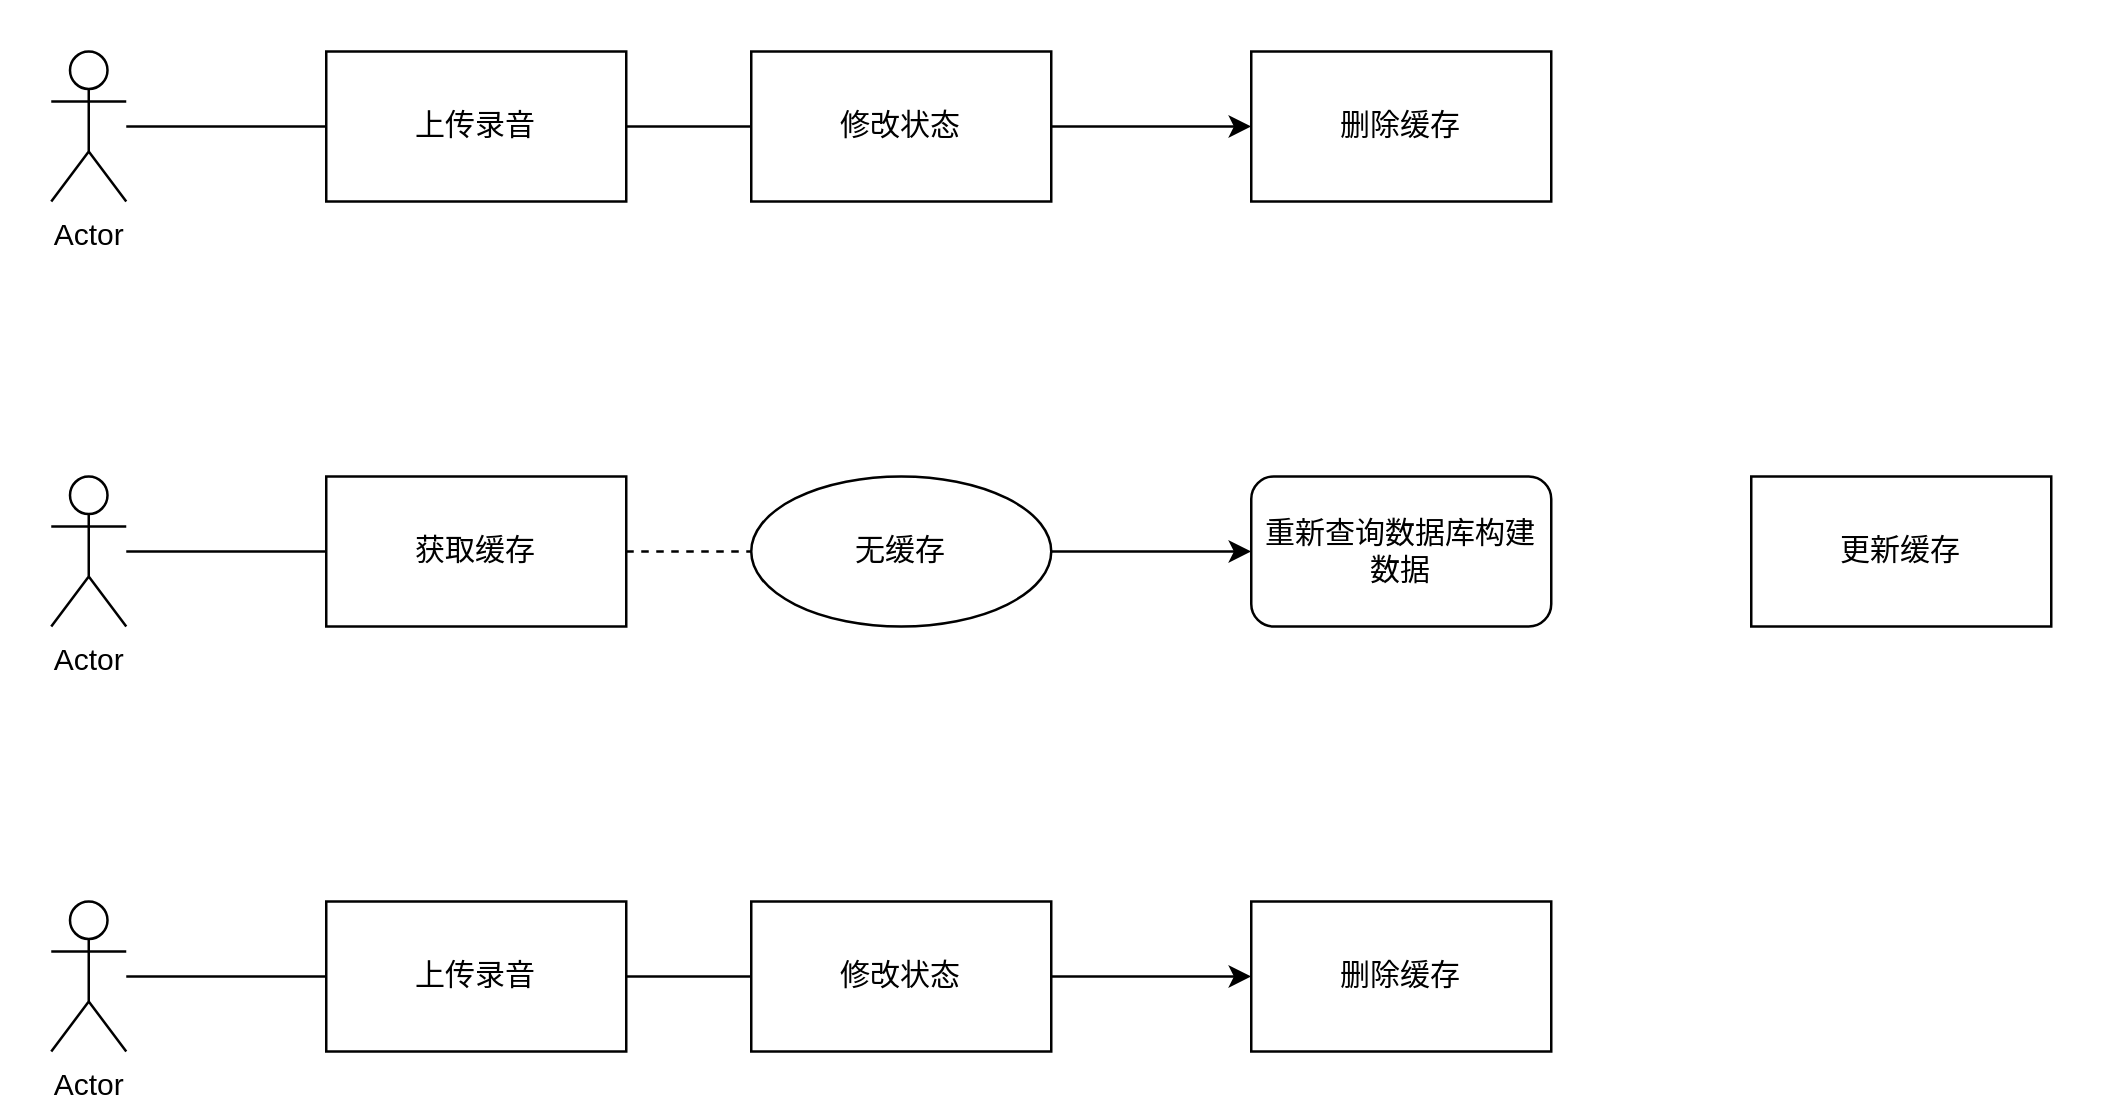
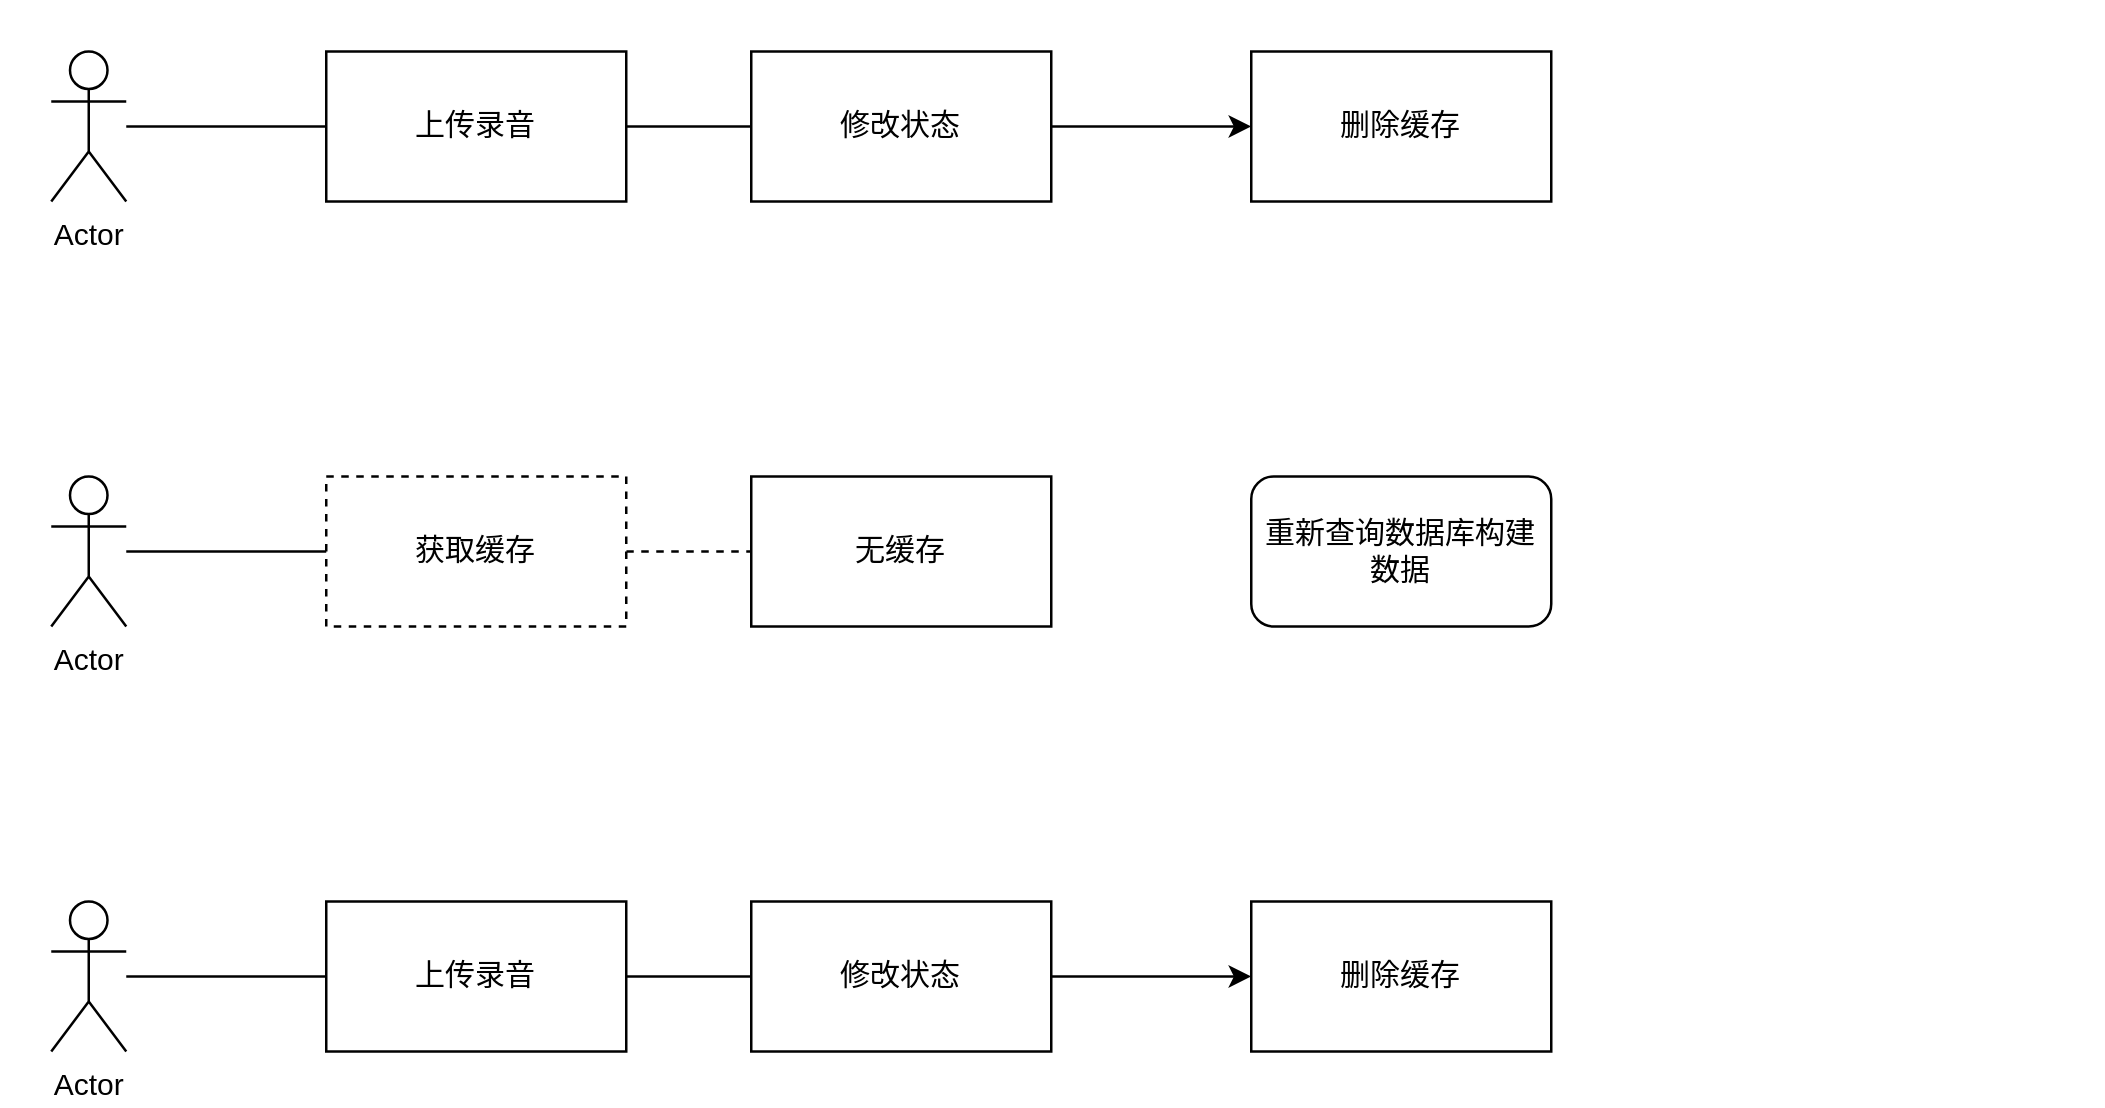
node "获取缓存": style solid -> dashed
node "无缓存": shape ellipse -> rectangle
edge "无缓存" -> "重新查询数据库构建数据": removed
node "更新缓存": removed
